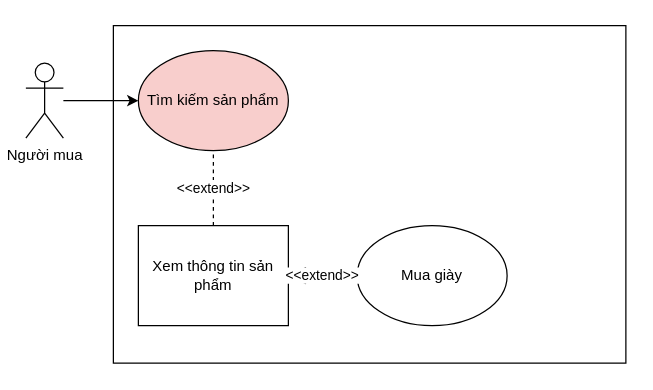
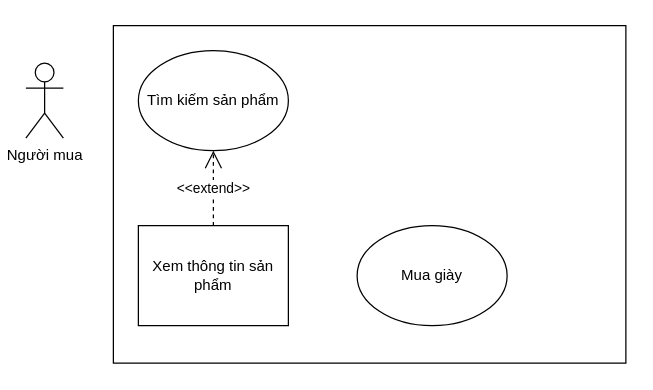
edge "Người mua" -> "Tìm kiếm sản phẩm": removed
node "Tìm kiếm sản phẩm": fillcolor #f8cecc -> #ffffff
edge "Tìm kiếm sản phẩm" -- "Xem thông tin sản phẩm": arrowhead none -> open
edge "Mua giày" -> "Xem thông tin sản phẩm": removed, label "<<extend>>"
